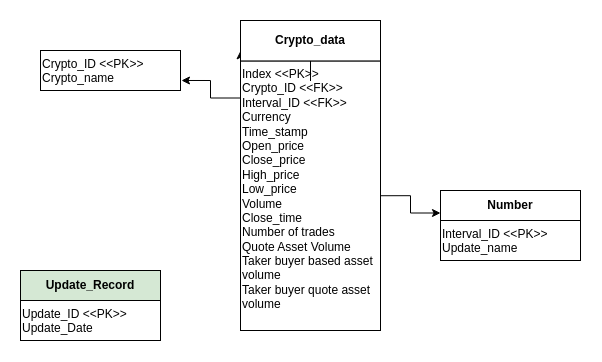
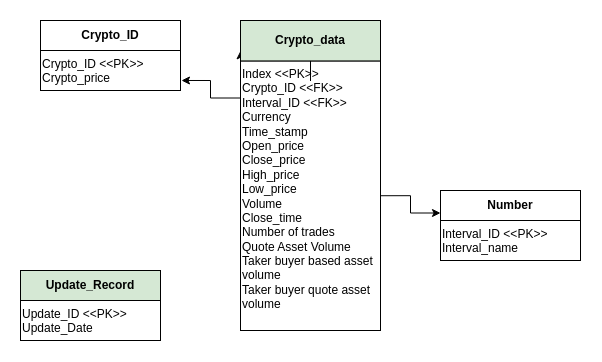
node "Crypto_ID": added
node "Crypto_data": fillcolor #ffffff -> #d5e8d4
node "Crypto_ID <<PK>> Crypto_name": label "Crypto_ID <<PK>> Crypto_name" -> "Crypto_ID <<PK>> Crypto_price"
node "Interval_ID <<PK>> Update_name": label "Interval_ID <<PK>> Update_name" -> "Interval_ID <<PK>> Interval_name"
